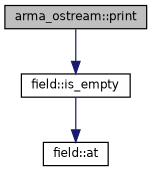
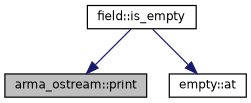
edge "arma_ostream::print" -> "field::is_empty": reversed
node "field::at": label "field::at" -> "empty::at"
